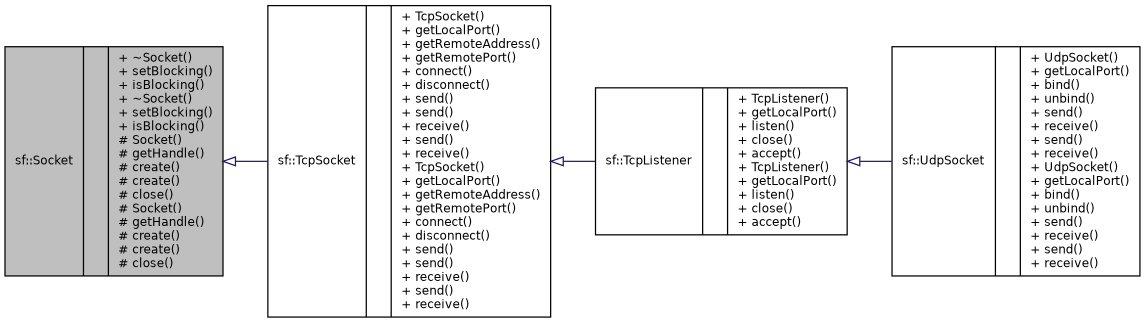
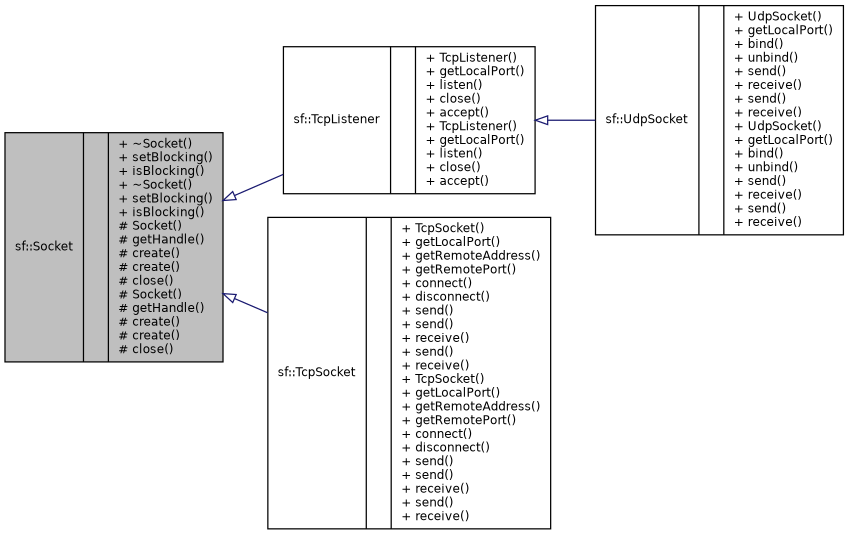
edge "sf::TcpListener" -> "sf::TcpSocket": now "sf::TcpListener" -> "sf::Socket"
